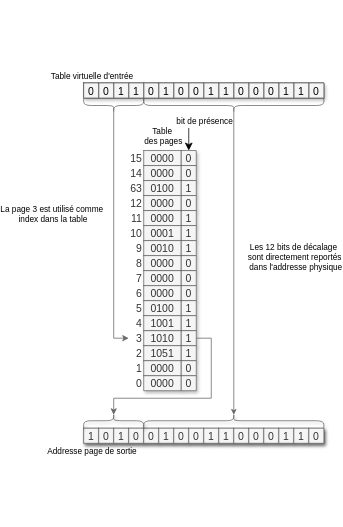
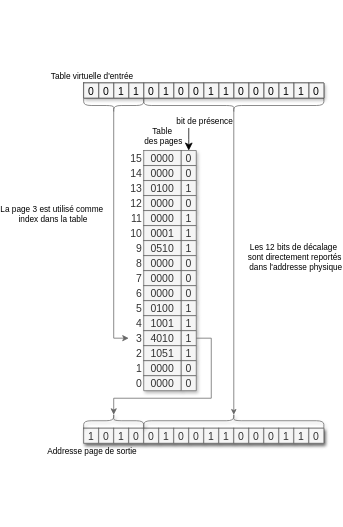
node "63": label "63" -> "13"
node "0010": label "0010" -> "0510"
node "1010": label "1010" -> "4010"
